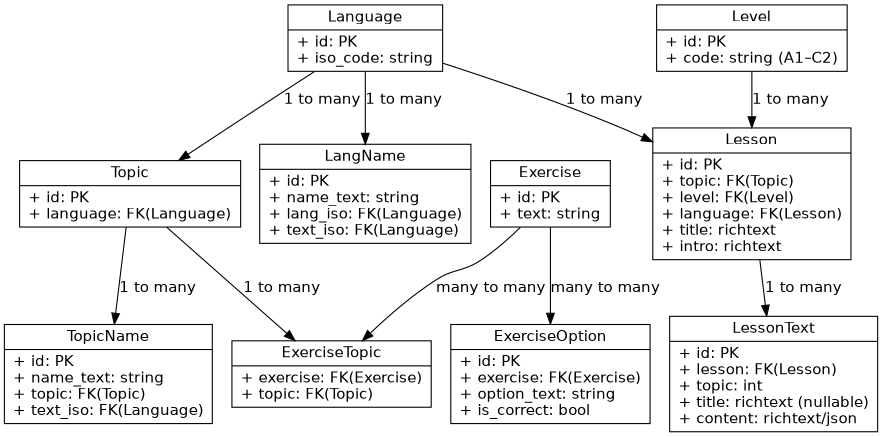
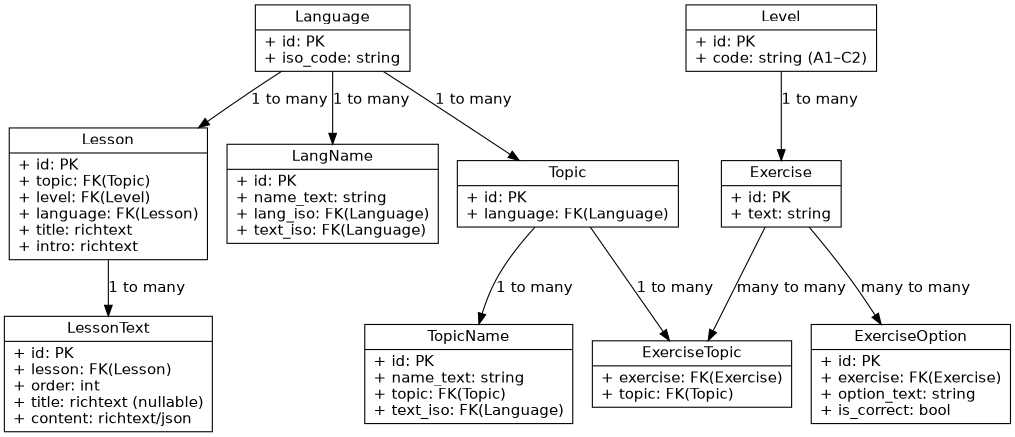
edge "Level" -> "Lesson": now "Level" -> "Exercise"
node "LessonText": text "+ topic: int" -> "+ order: int"
